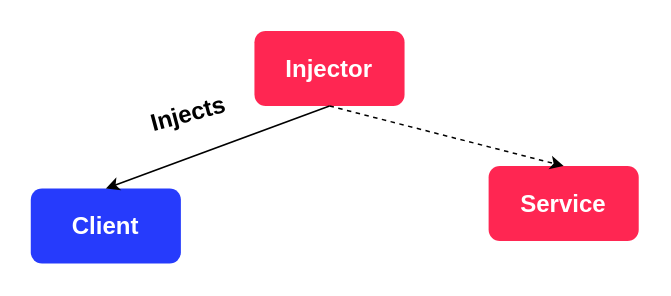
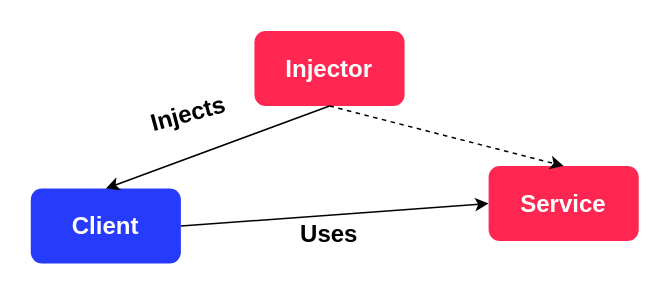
edge "Client" -> "Service": added
node "Uses": added
